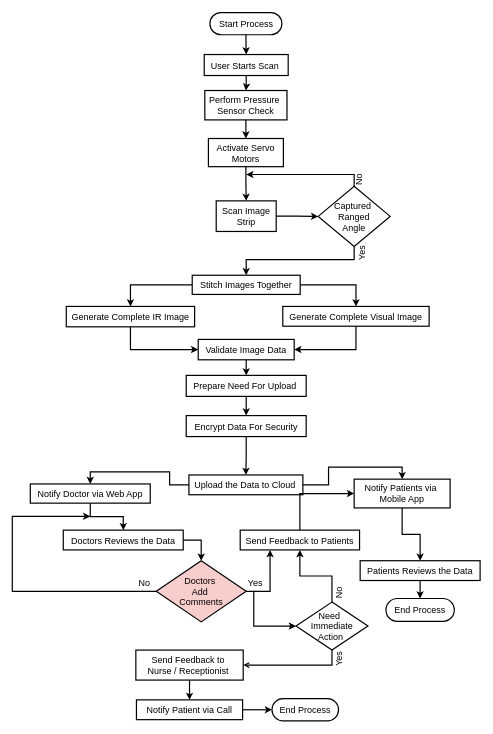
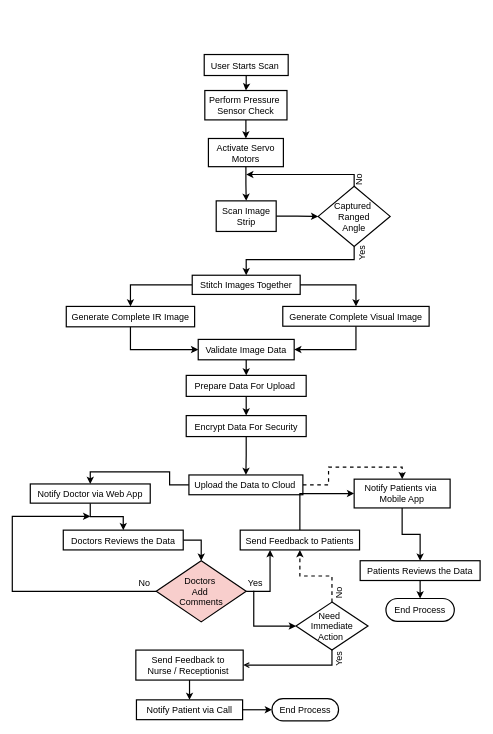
node "Start Process": removed
edge "Start Process" -> "User Starts Scan": removed
node "Prepare Need For Upload": label "Prepare Need For Upload" -> "Prepare Data For Upload"
edge "Upload the Data to Cloud" -> "Notify Patients via Mobile App": style solid -> dashed
edge "Need Immediate Action" -> "Send Feedback to Patients": style solid -> dashed
